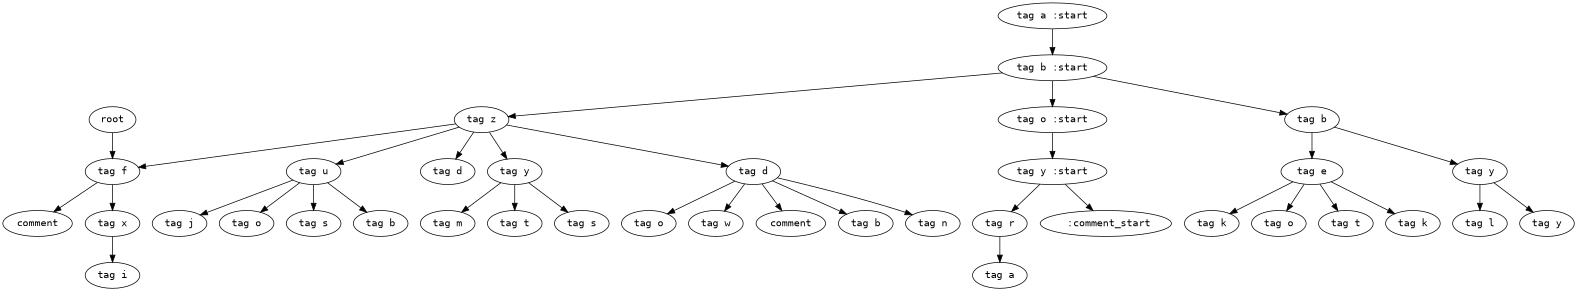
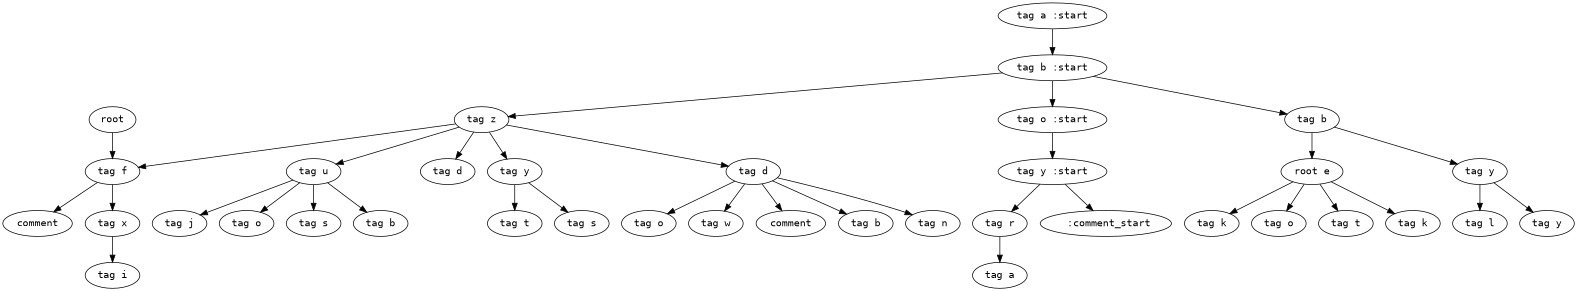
node "tag e": label "tag e" -> "root e"
node "tag m": removed
